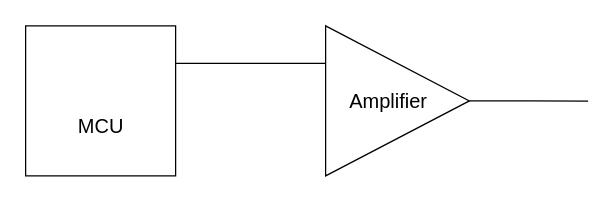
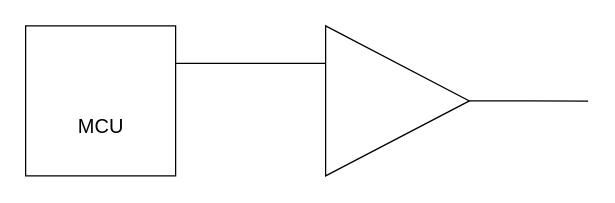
node "Amplifier": removed
